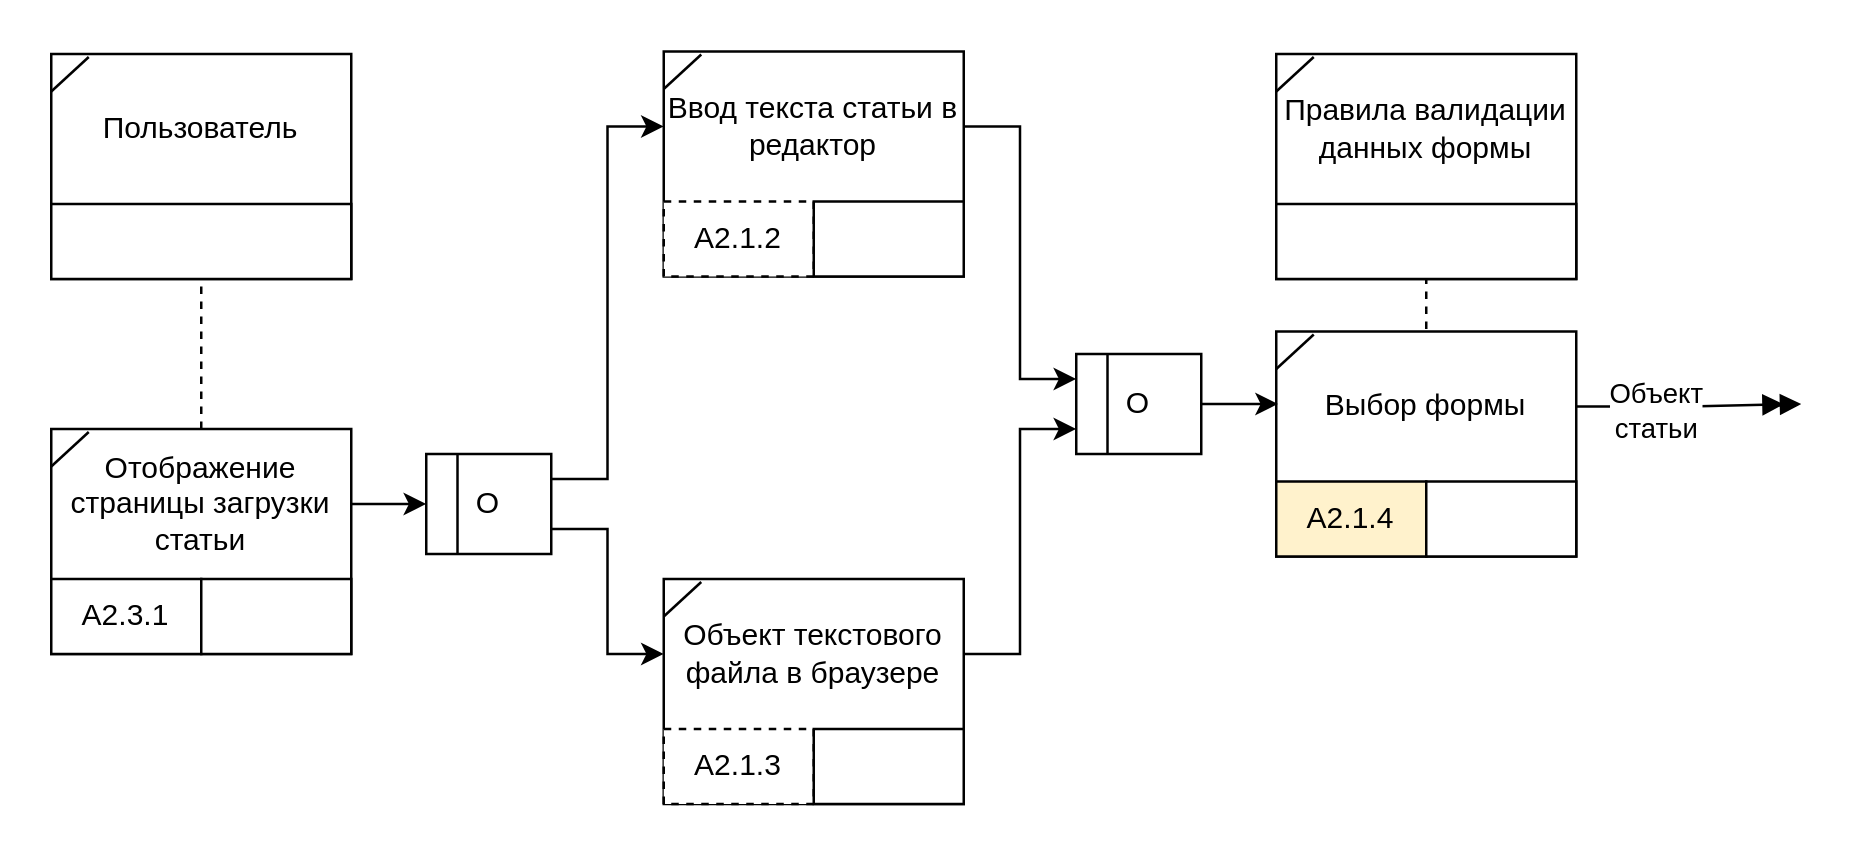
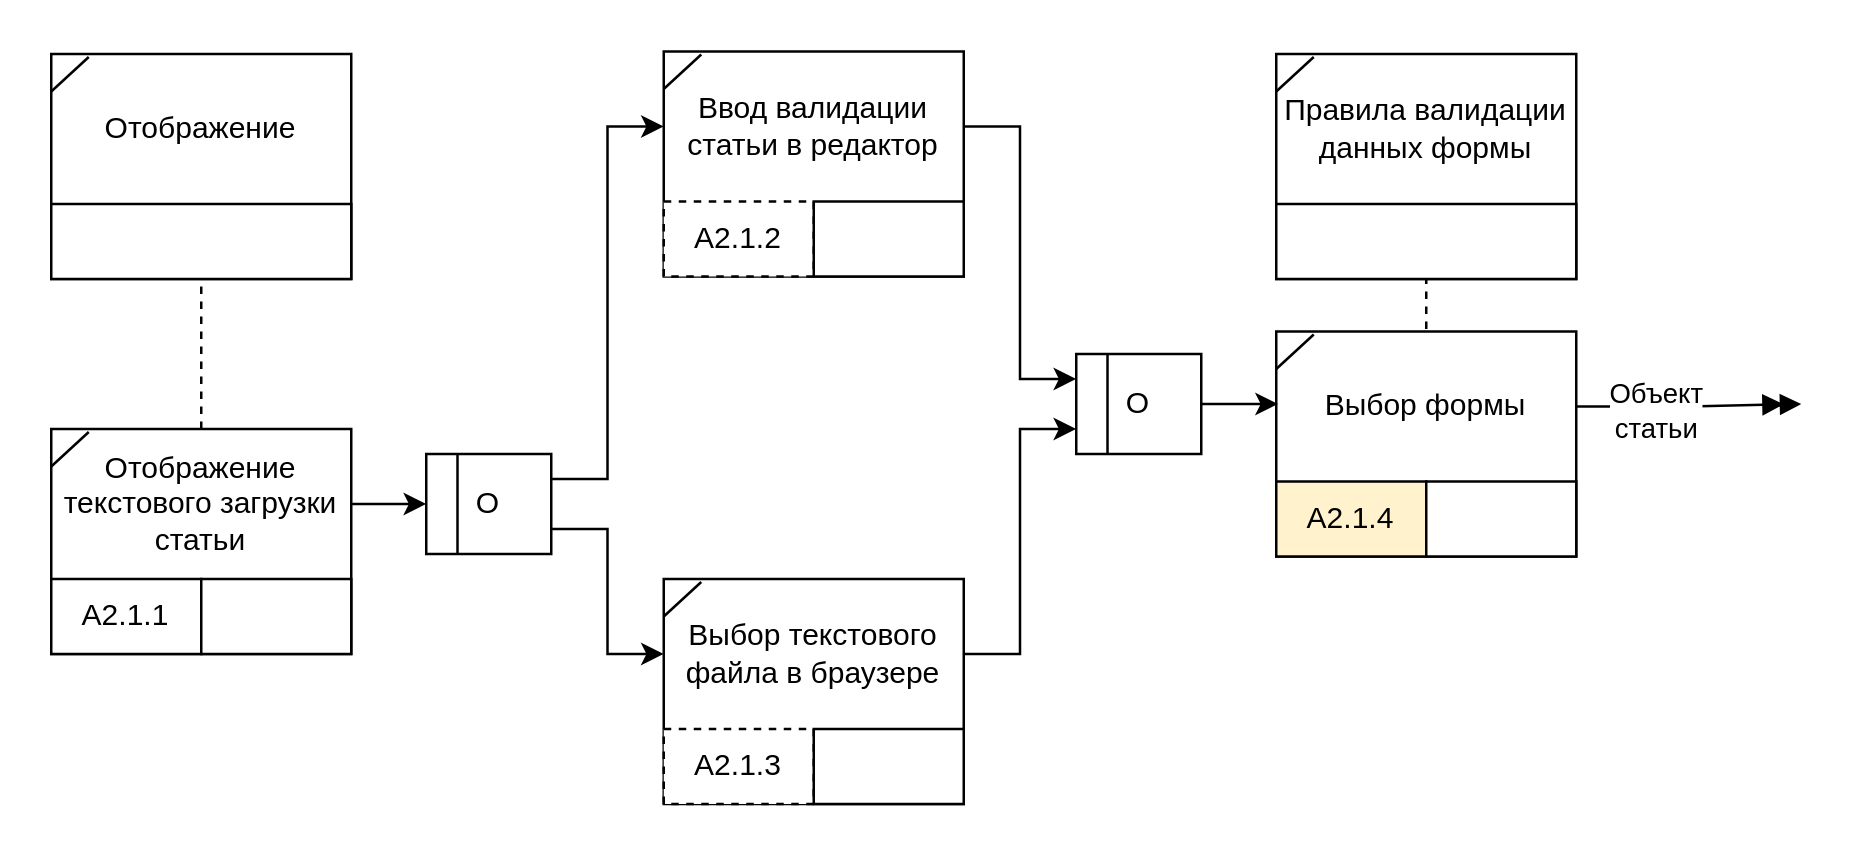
node "Ввод текста статьи в редактор": label "Ввод текста статьи в редактор" -> "Ввод валидации статьи в редактор"
node "Пользователь": label "Пользователь" -> "Отображение"
node "Отображение страницы загрузки статьи": label "Отображение страницы загрузки статьи" -> "Отображение текстового загрузки статьи"
node "А2.3.1": label "А2.3.1" -> "А2.1.1"
node "Объект текстового файла в браузере": label "Объект текстового файла в браузере" -> "Выбор текстового файла в браузере"
